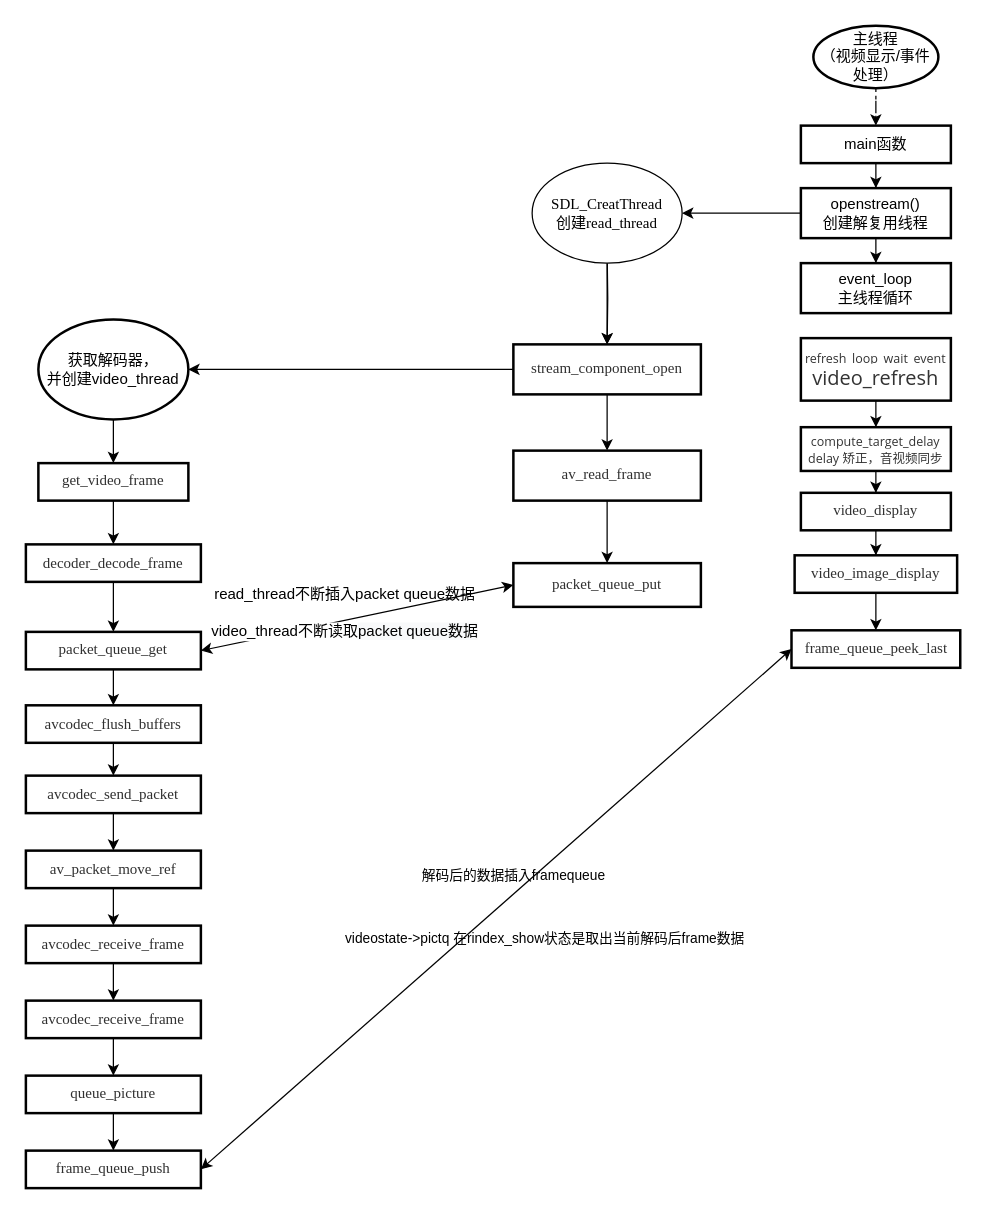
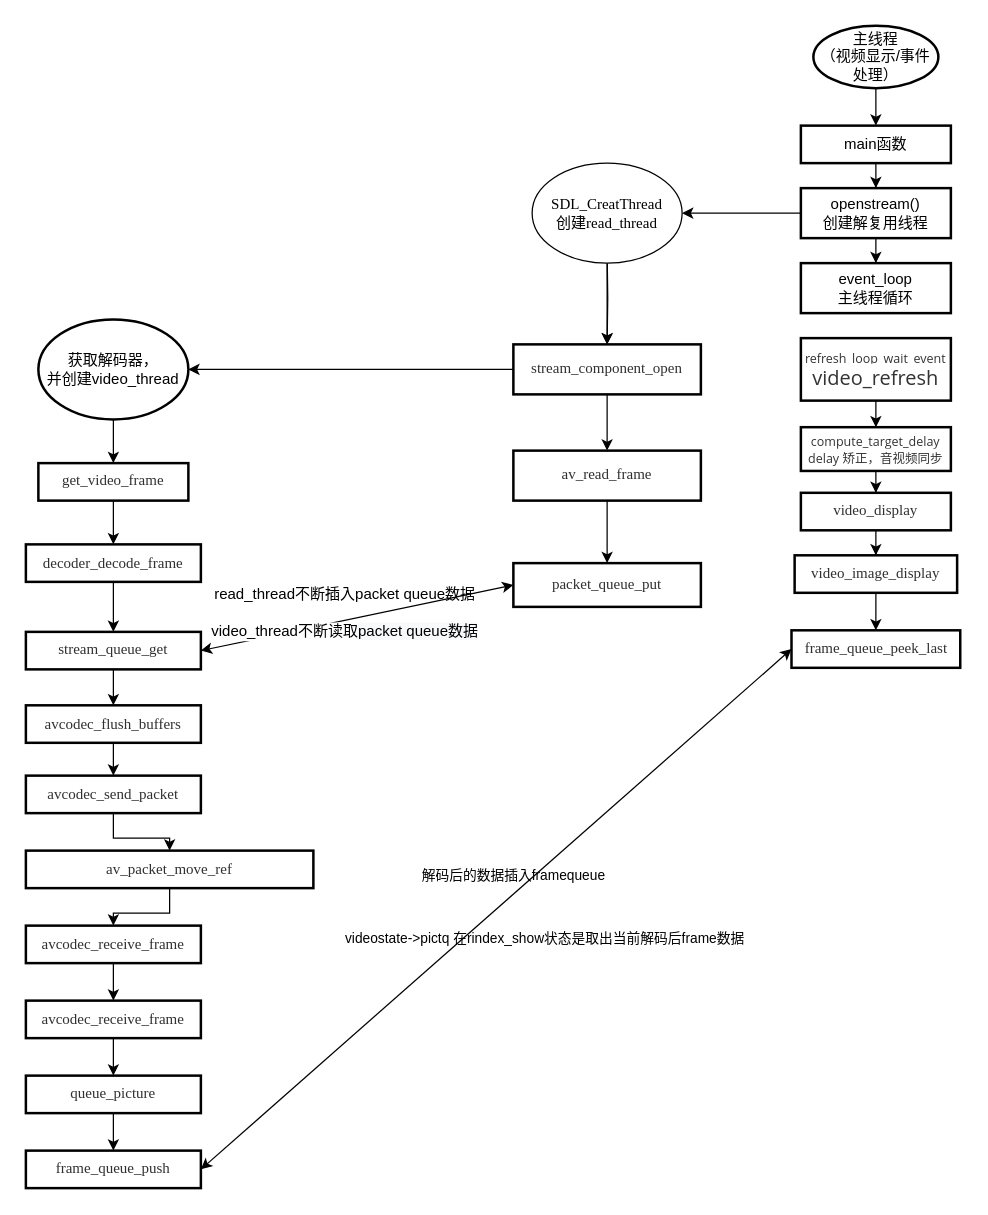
edge "主线程 （视频显示/事件处理）" -> "main函数": style dashed -> solid
node "packet_queue_get": label "packet_queue_get" -> "stream_queue_get"
node "av_packet_move_ref": size 175x38 -> 288x38
